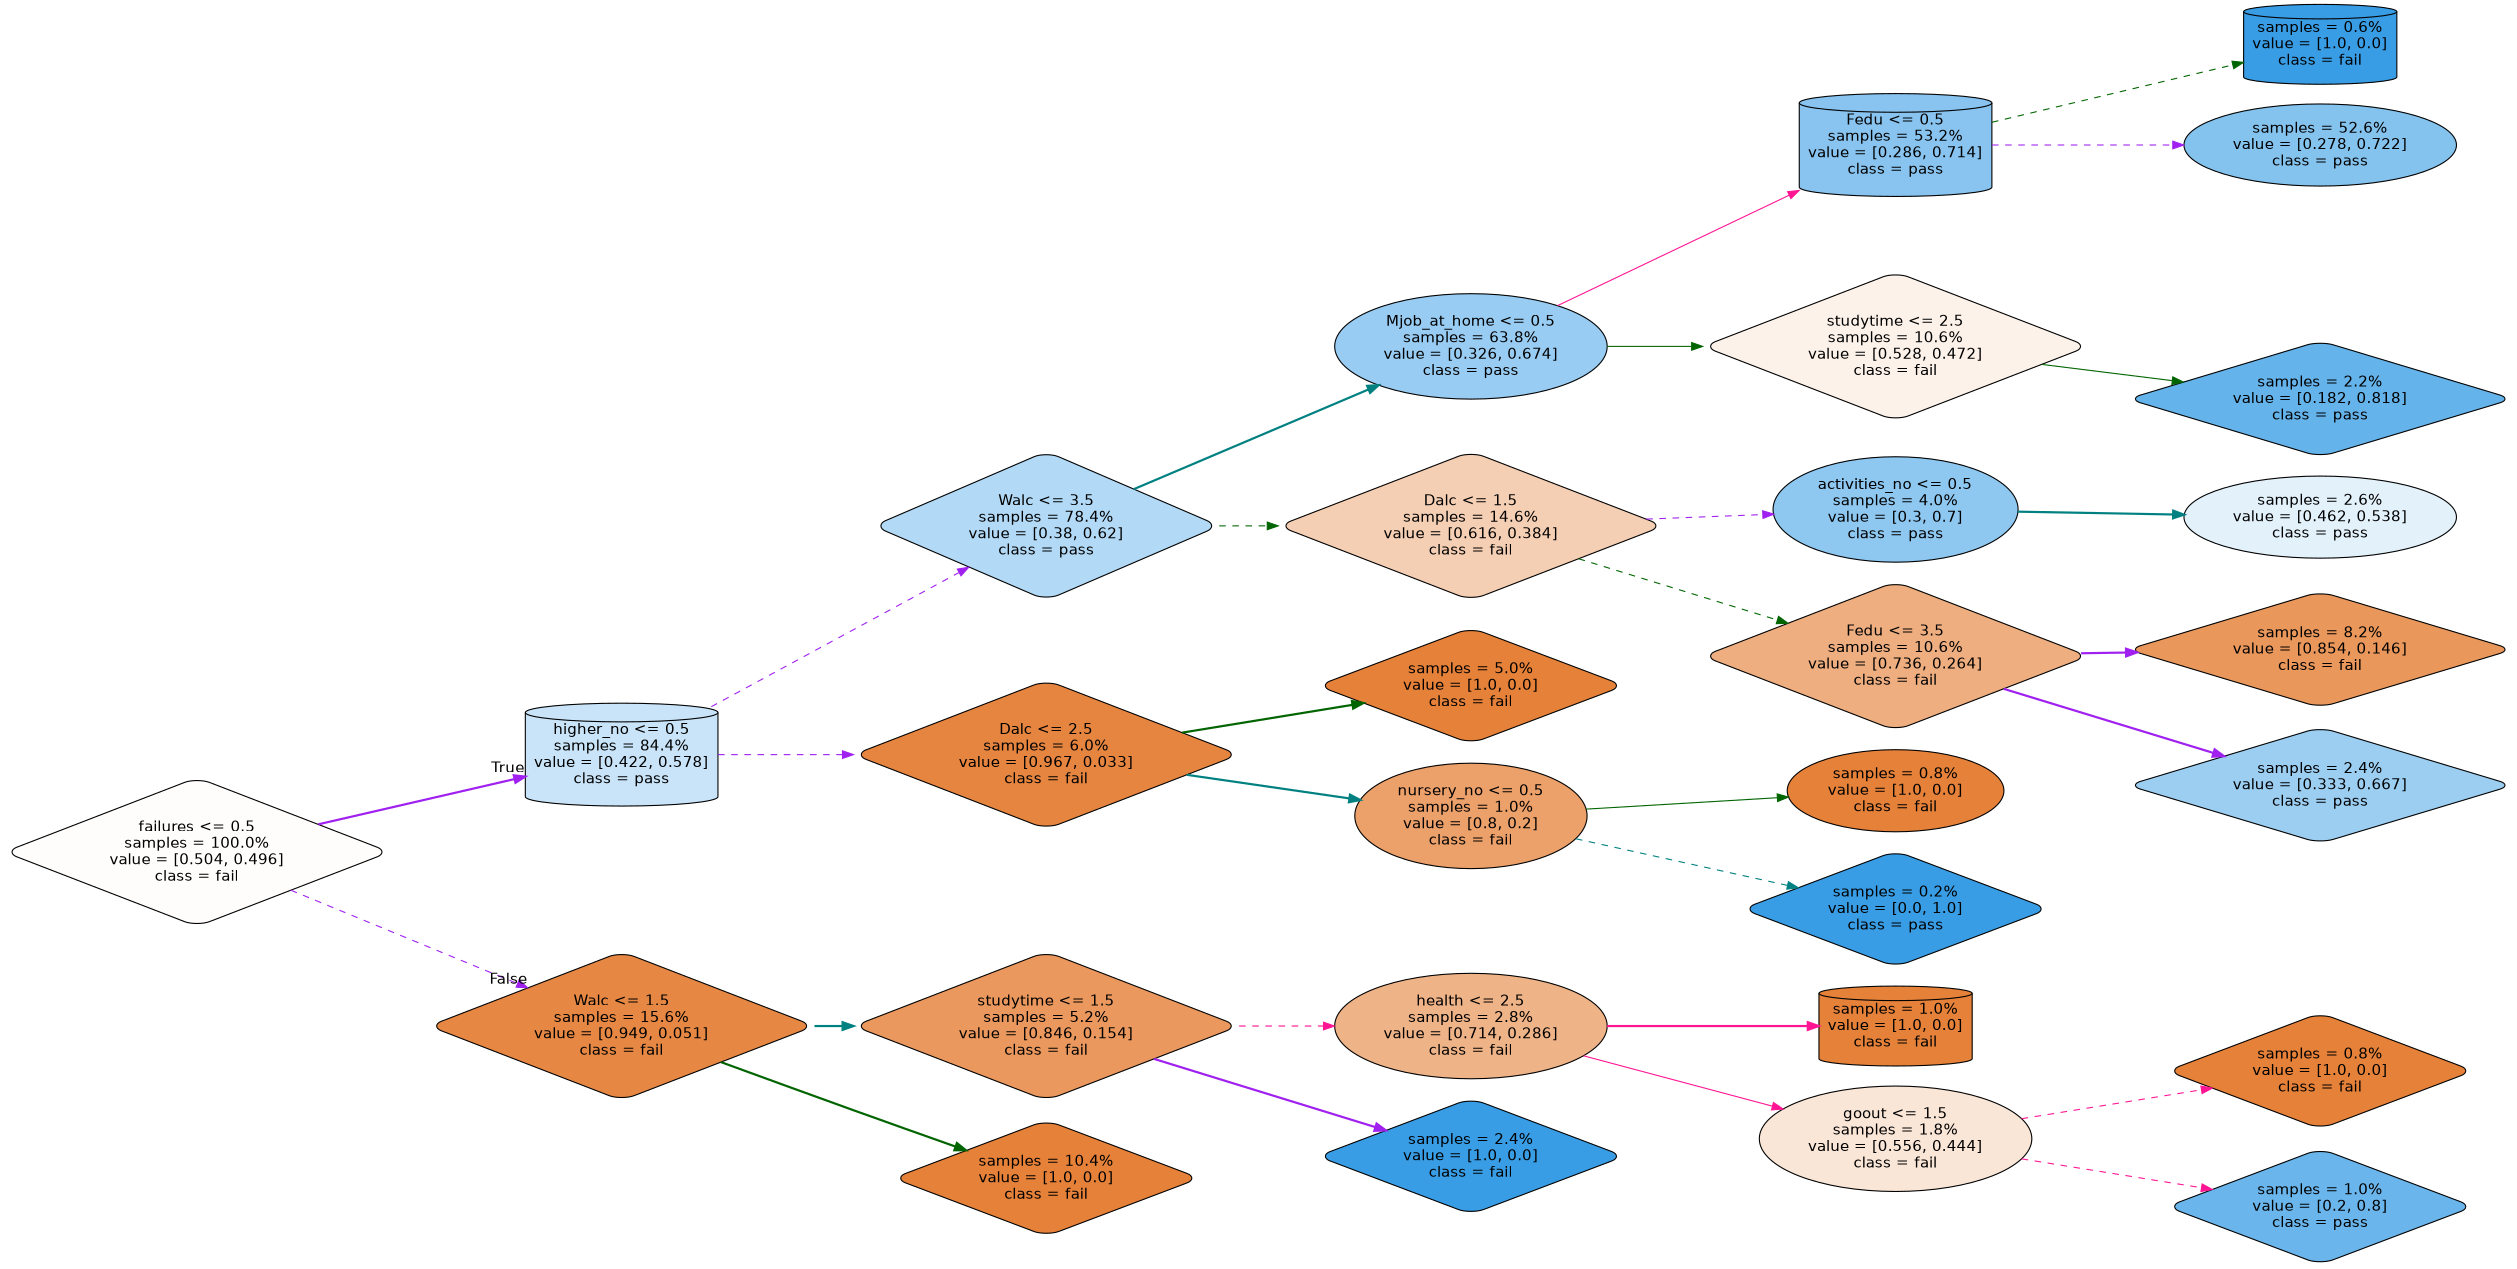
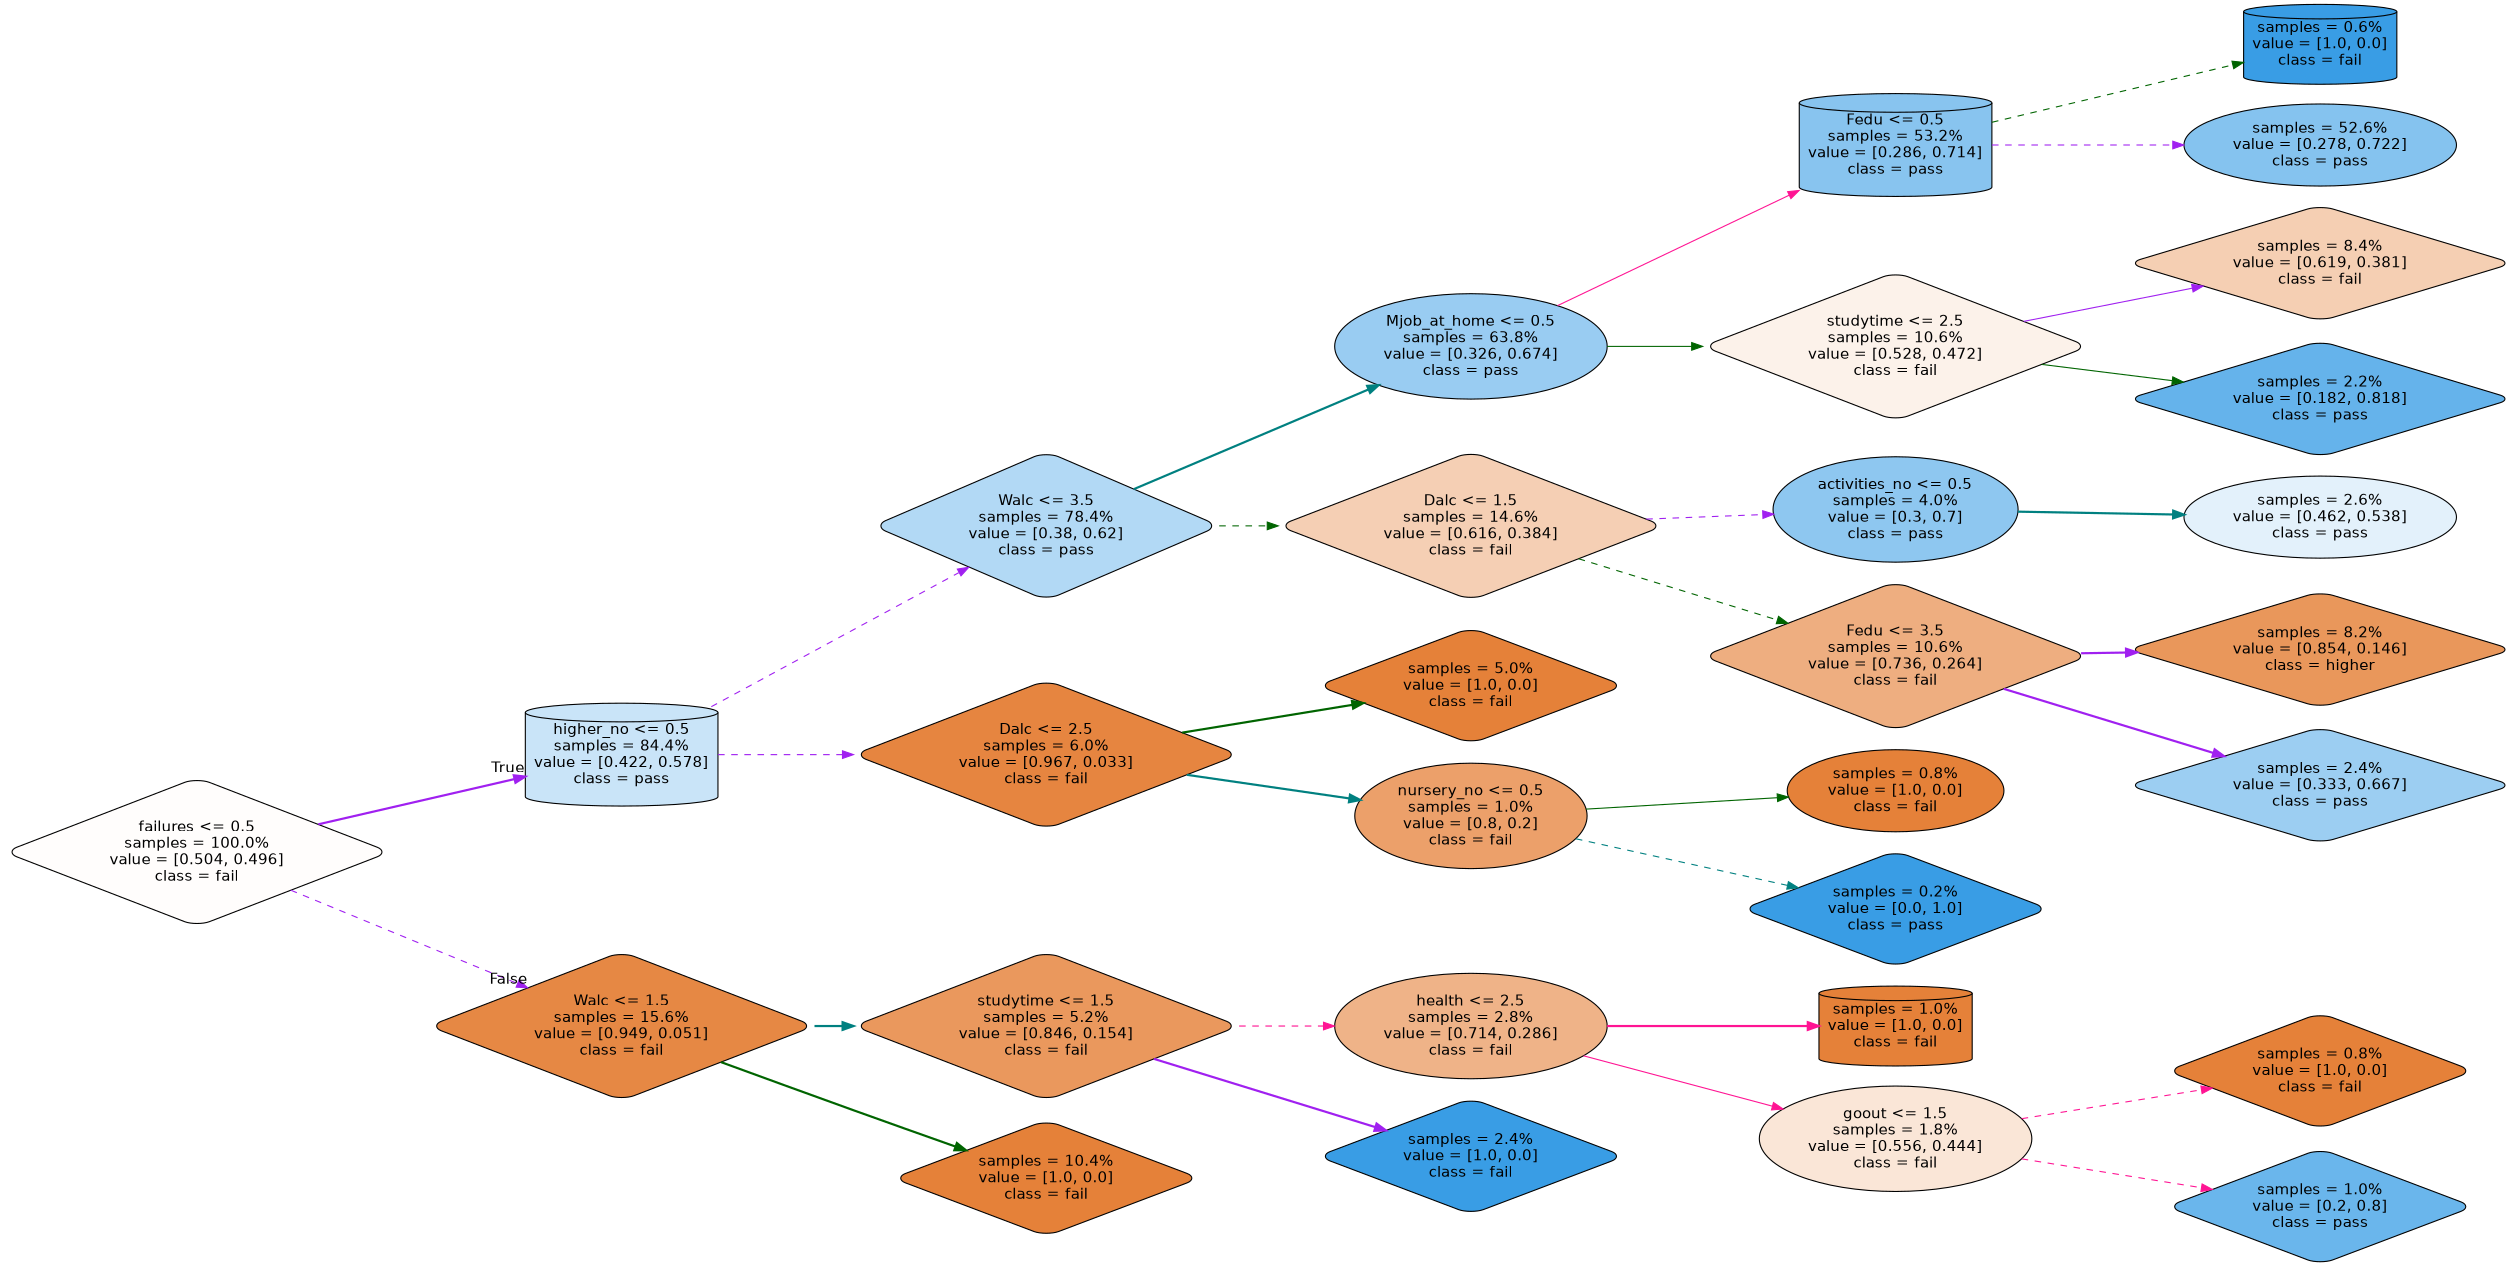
node "samples = 8.4% value = [0.619, 0.381] class = fail": added
node "samples = 8.2% value = [0.854, 0.146] class = fail": label "samples = 8.2% value = [0.854, 0.146] class = fail" -> "samples = 8.2% value = [0.854, 0.146] class = higher"
